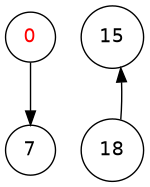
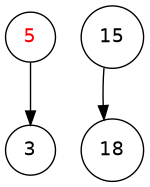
node "0": label "0" -> "5"
edge "18" -> "15": reversed
node "7": label "7" -> "3"
